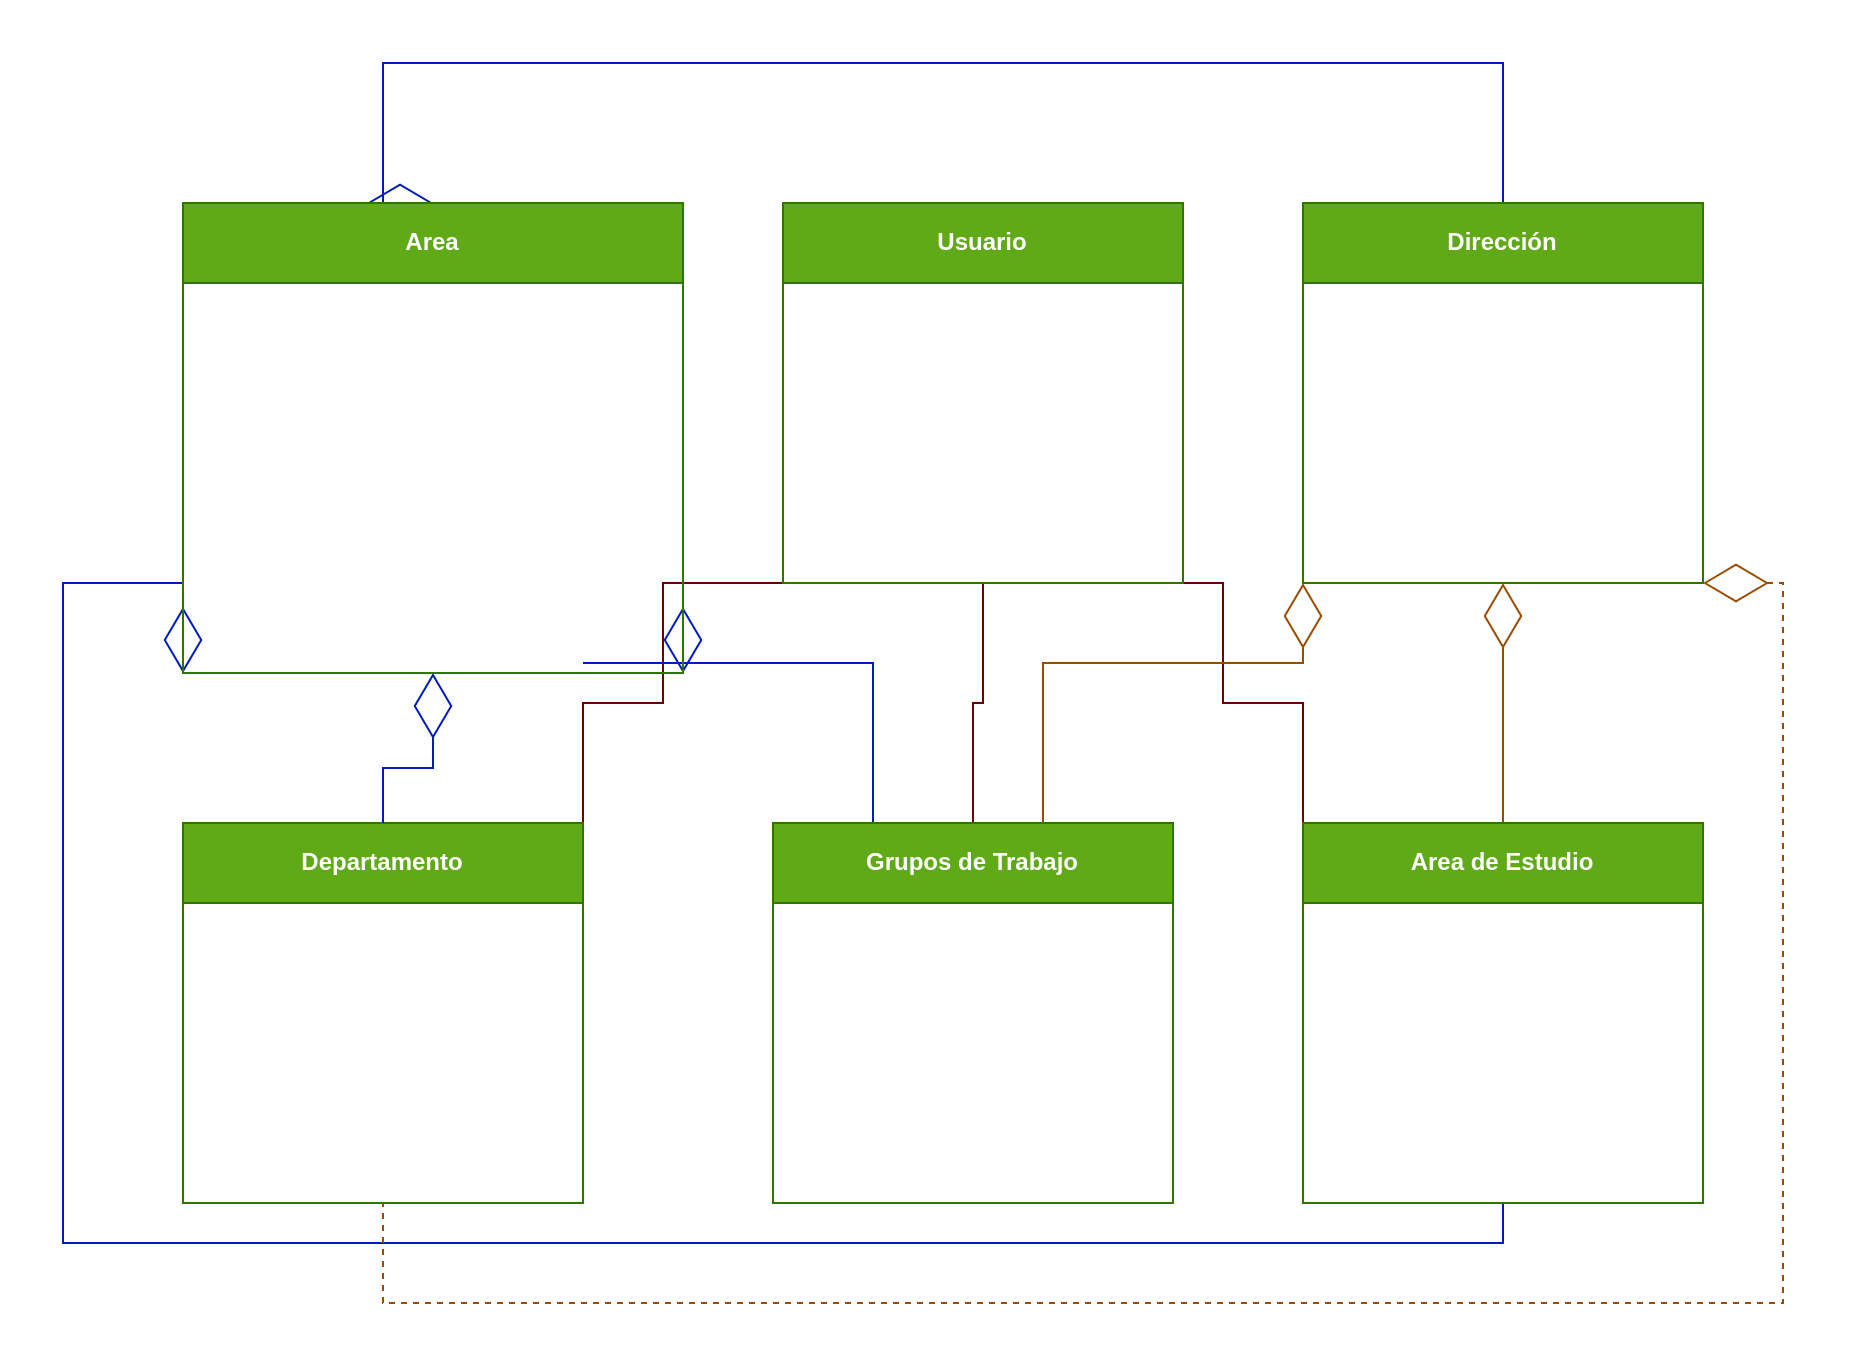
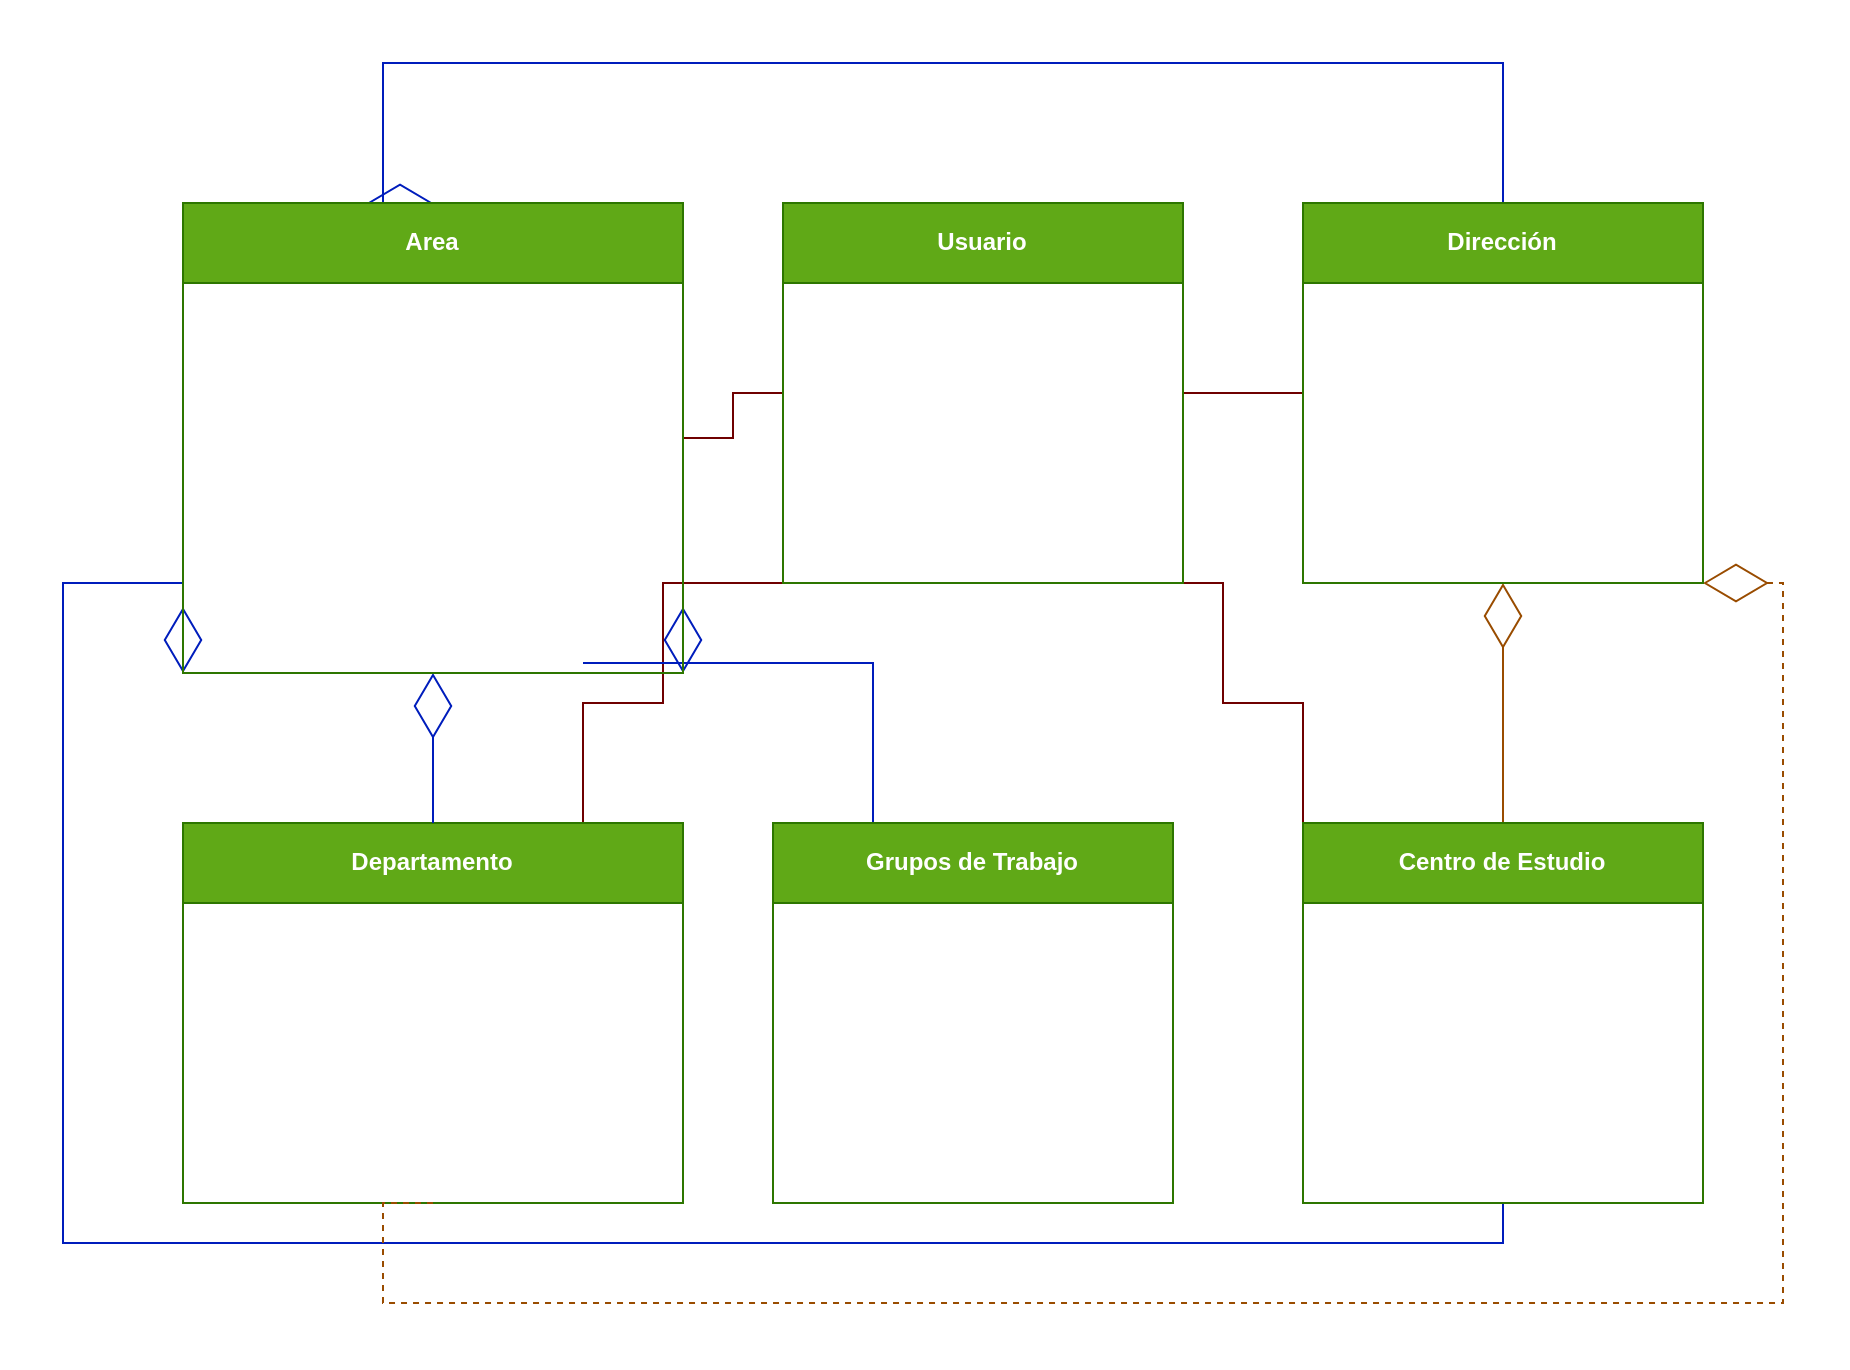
edge "Usuario" -- "Dirección": added
edge "Usuario" -- "Area": added
edge "Grupos de Trabajo" -> "Dirección": removed
edge "Usuario" -- "Grupos de Trabajo": removed
node "Area de Estudio": label "Area de Estudio" -> "Centro de Estudio"
node "Departamento": size 400x380 -> 500x380
